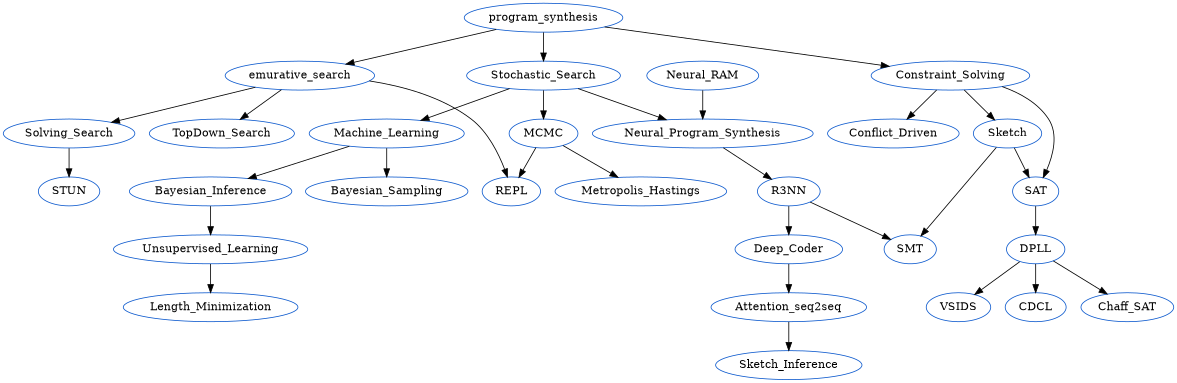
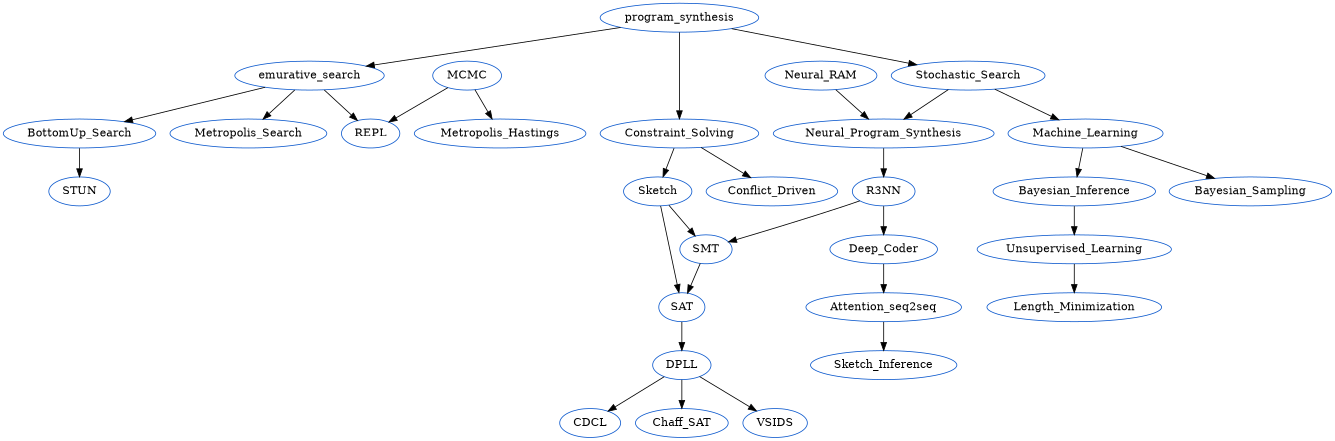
edge "Stochastic_Search" -> "MCMC": removed
edge "Constraint_Solving" -> "SAT": now "SMT" -> "SAT"
node "Solving_Search": label "Solving_Search" -> "BottomUp_Search"
node "TopDown_Search": label "TopDown_Search" -> "Metropolis_Search"
